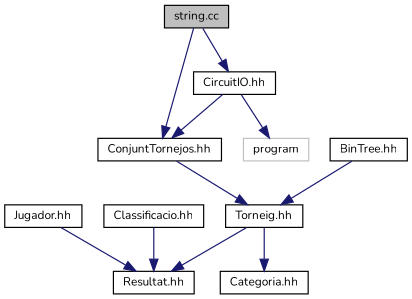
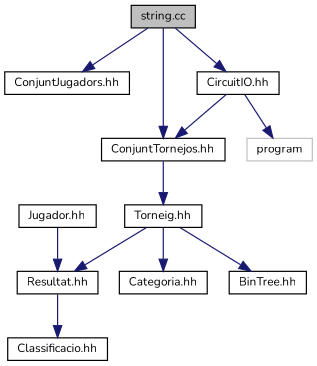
node "ConjuntJugadors.hh": added
edge "BinTree.hh" -> "Torneig.hh": reversed
edge "Classificacio.hh" -> "Resultat.hh": reversed
